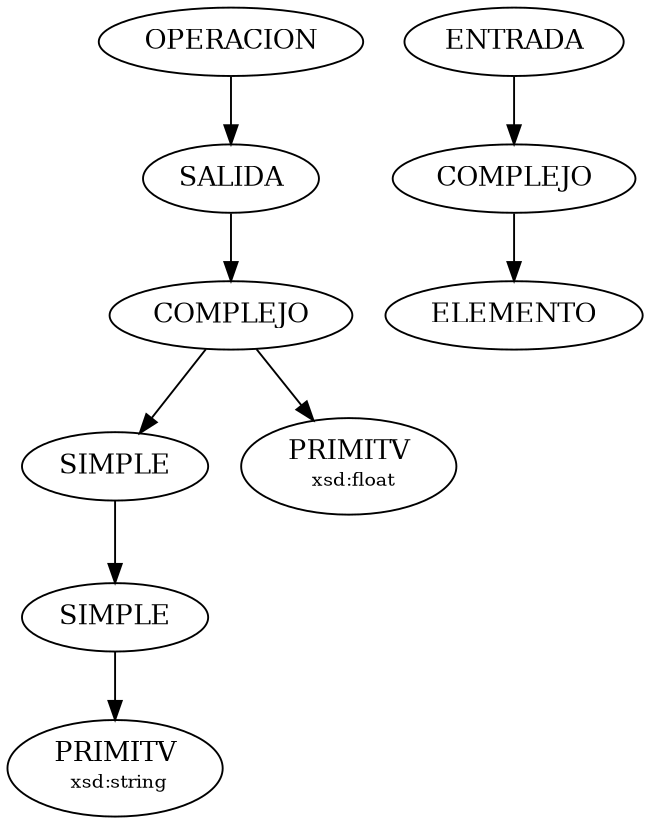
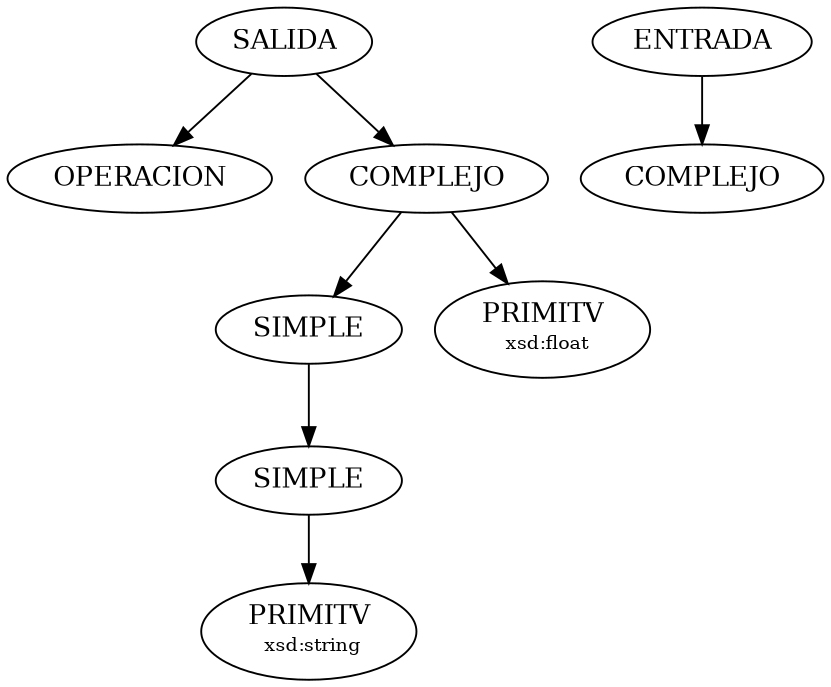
edge "OPERACION" -> "SALIDA": reversed
node "ELEMENTO": removed
